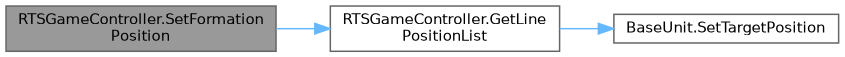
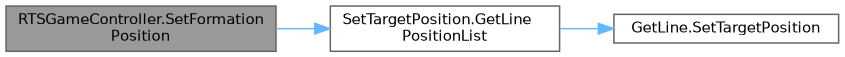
node "RTSGameController.GetLine PositionList": label "RTSGameController.GetLine PositionList" -> "SetTargetPosition.GetLine PositionList"
node "BaseUnit.SetTargetPosition": label "BaseUnit.SetTargetPosition" -> "GetLine.SetTargetPosition"
